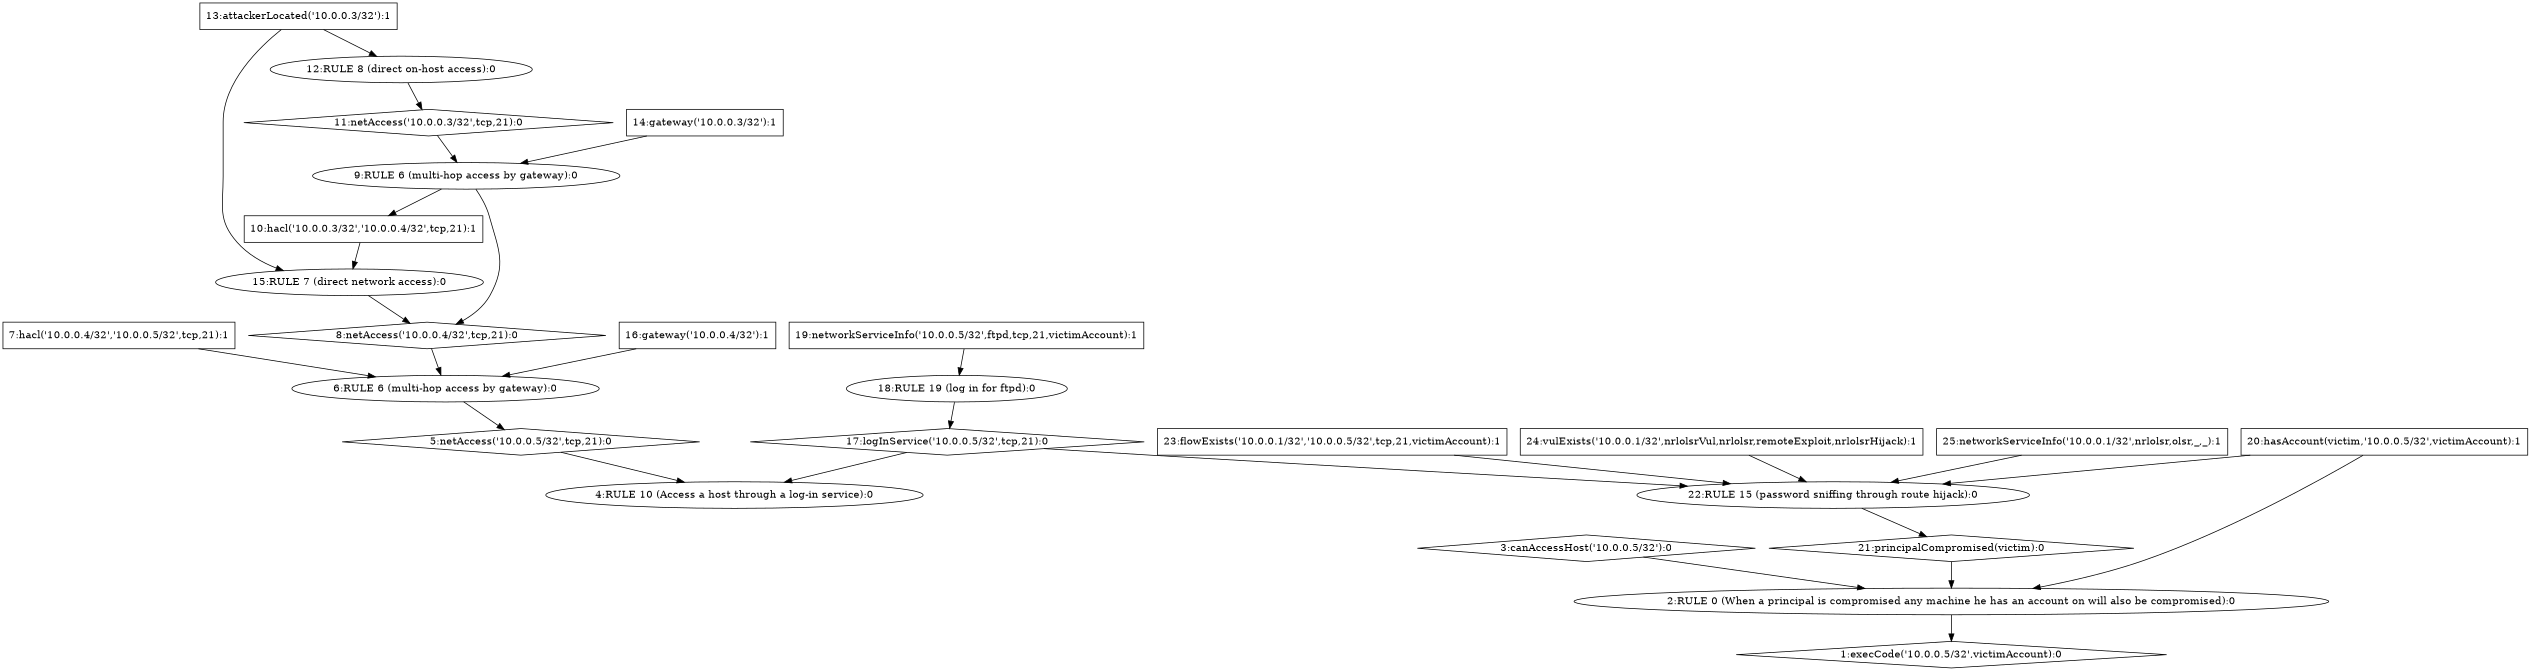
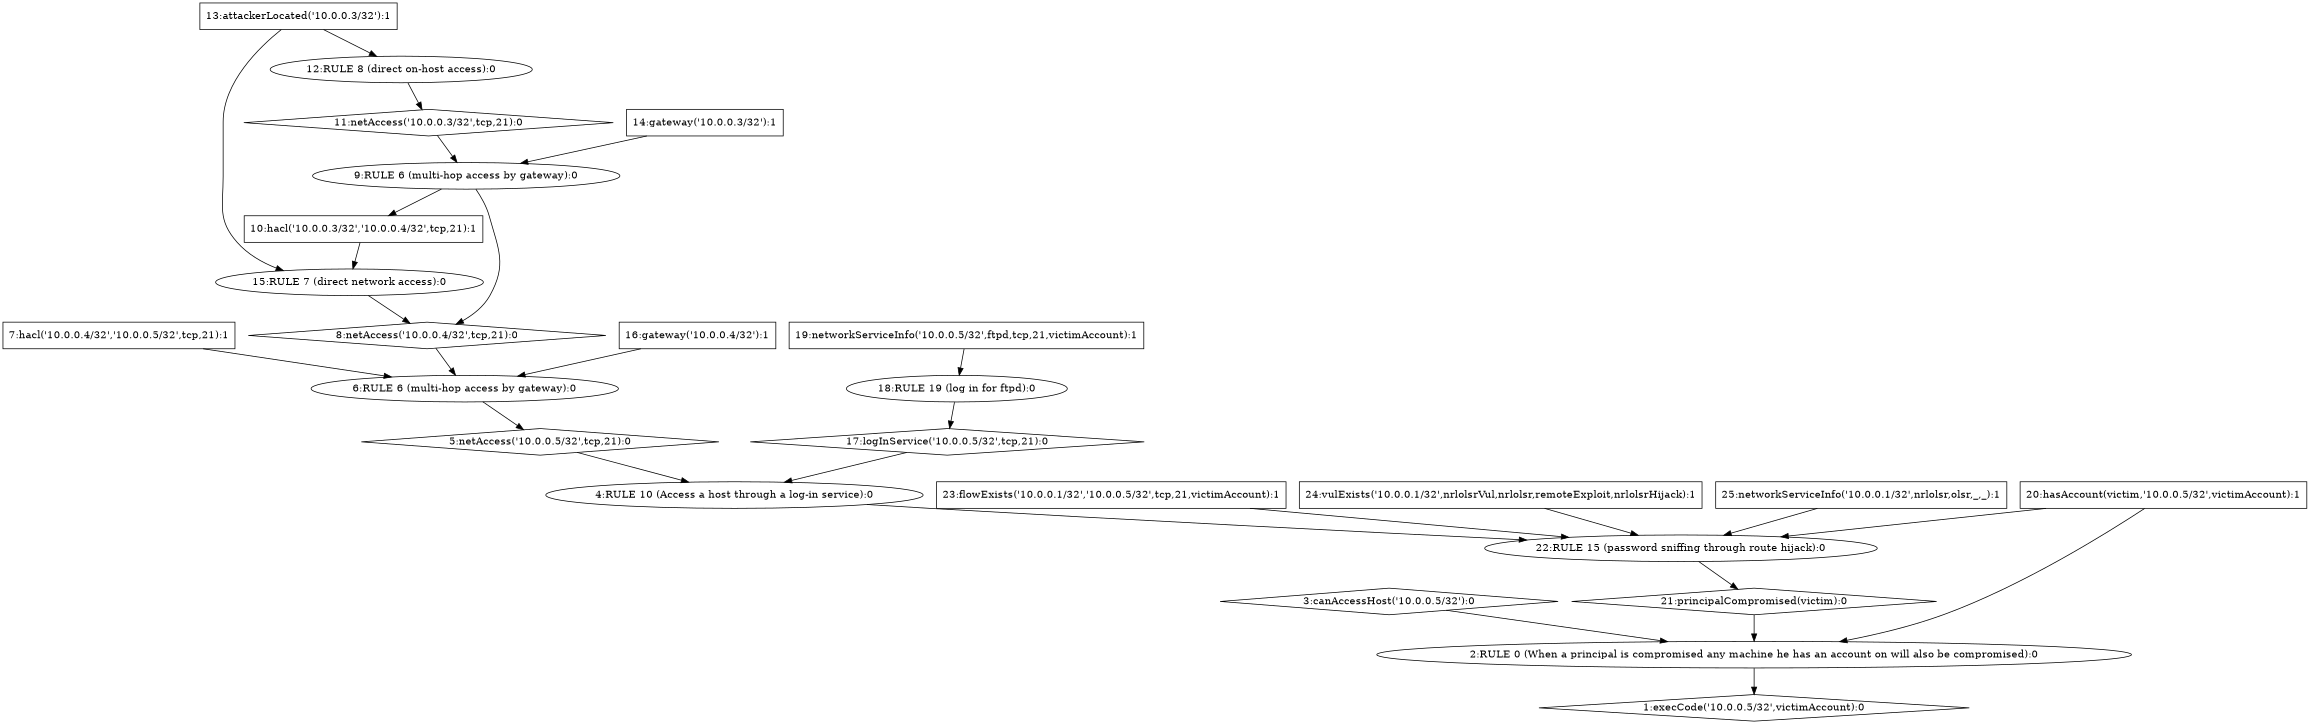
edge "17:logInService('10.0.0.5/32',tcp,21):0" -> "22:RULE 15 (password sniffing through route hijack):0": now "4:RULE 10 (Access a host through a log-in service):0" -> "22:RULE 15 (password sniffing through route hijack):0"
